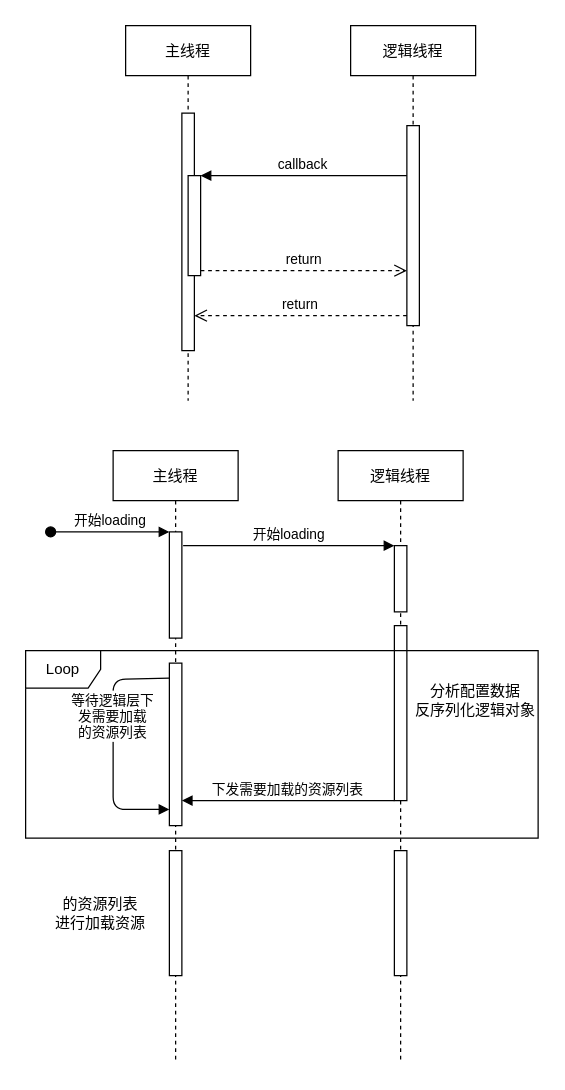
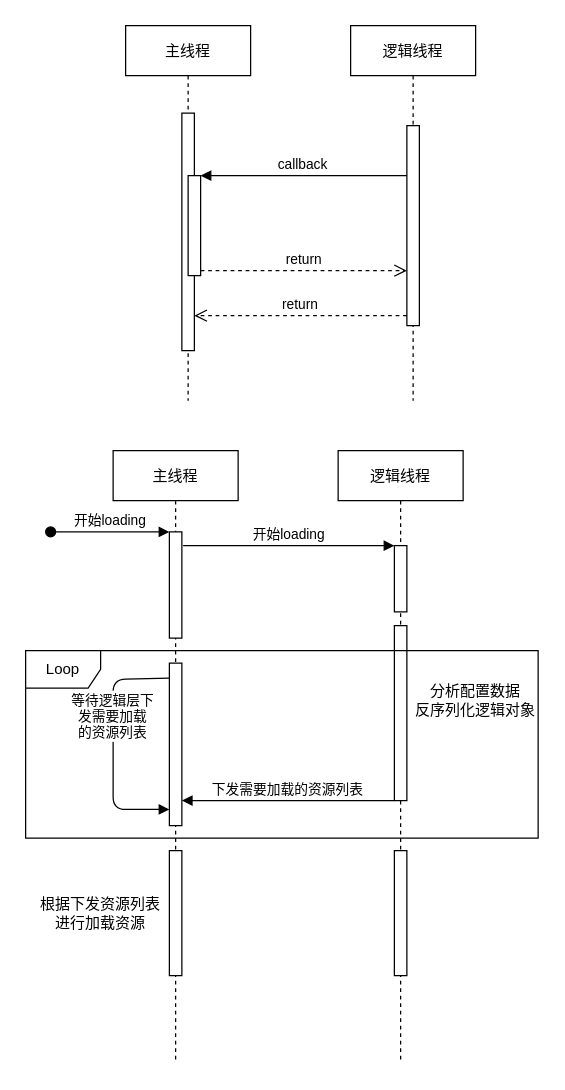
node "的资源列表 进行加载资源": label "的资源列表 进行加载资源" -> "根据下发资源列表 进行加载资源"
